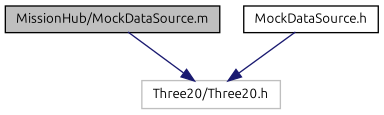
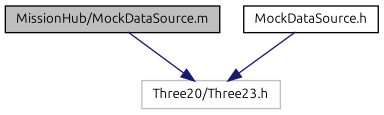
node "Three20/Three20.h": label "Three20/Three20.h" -> "Three20/Three23.h"
